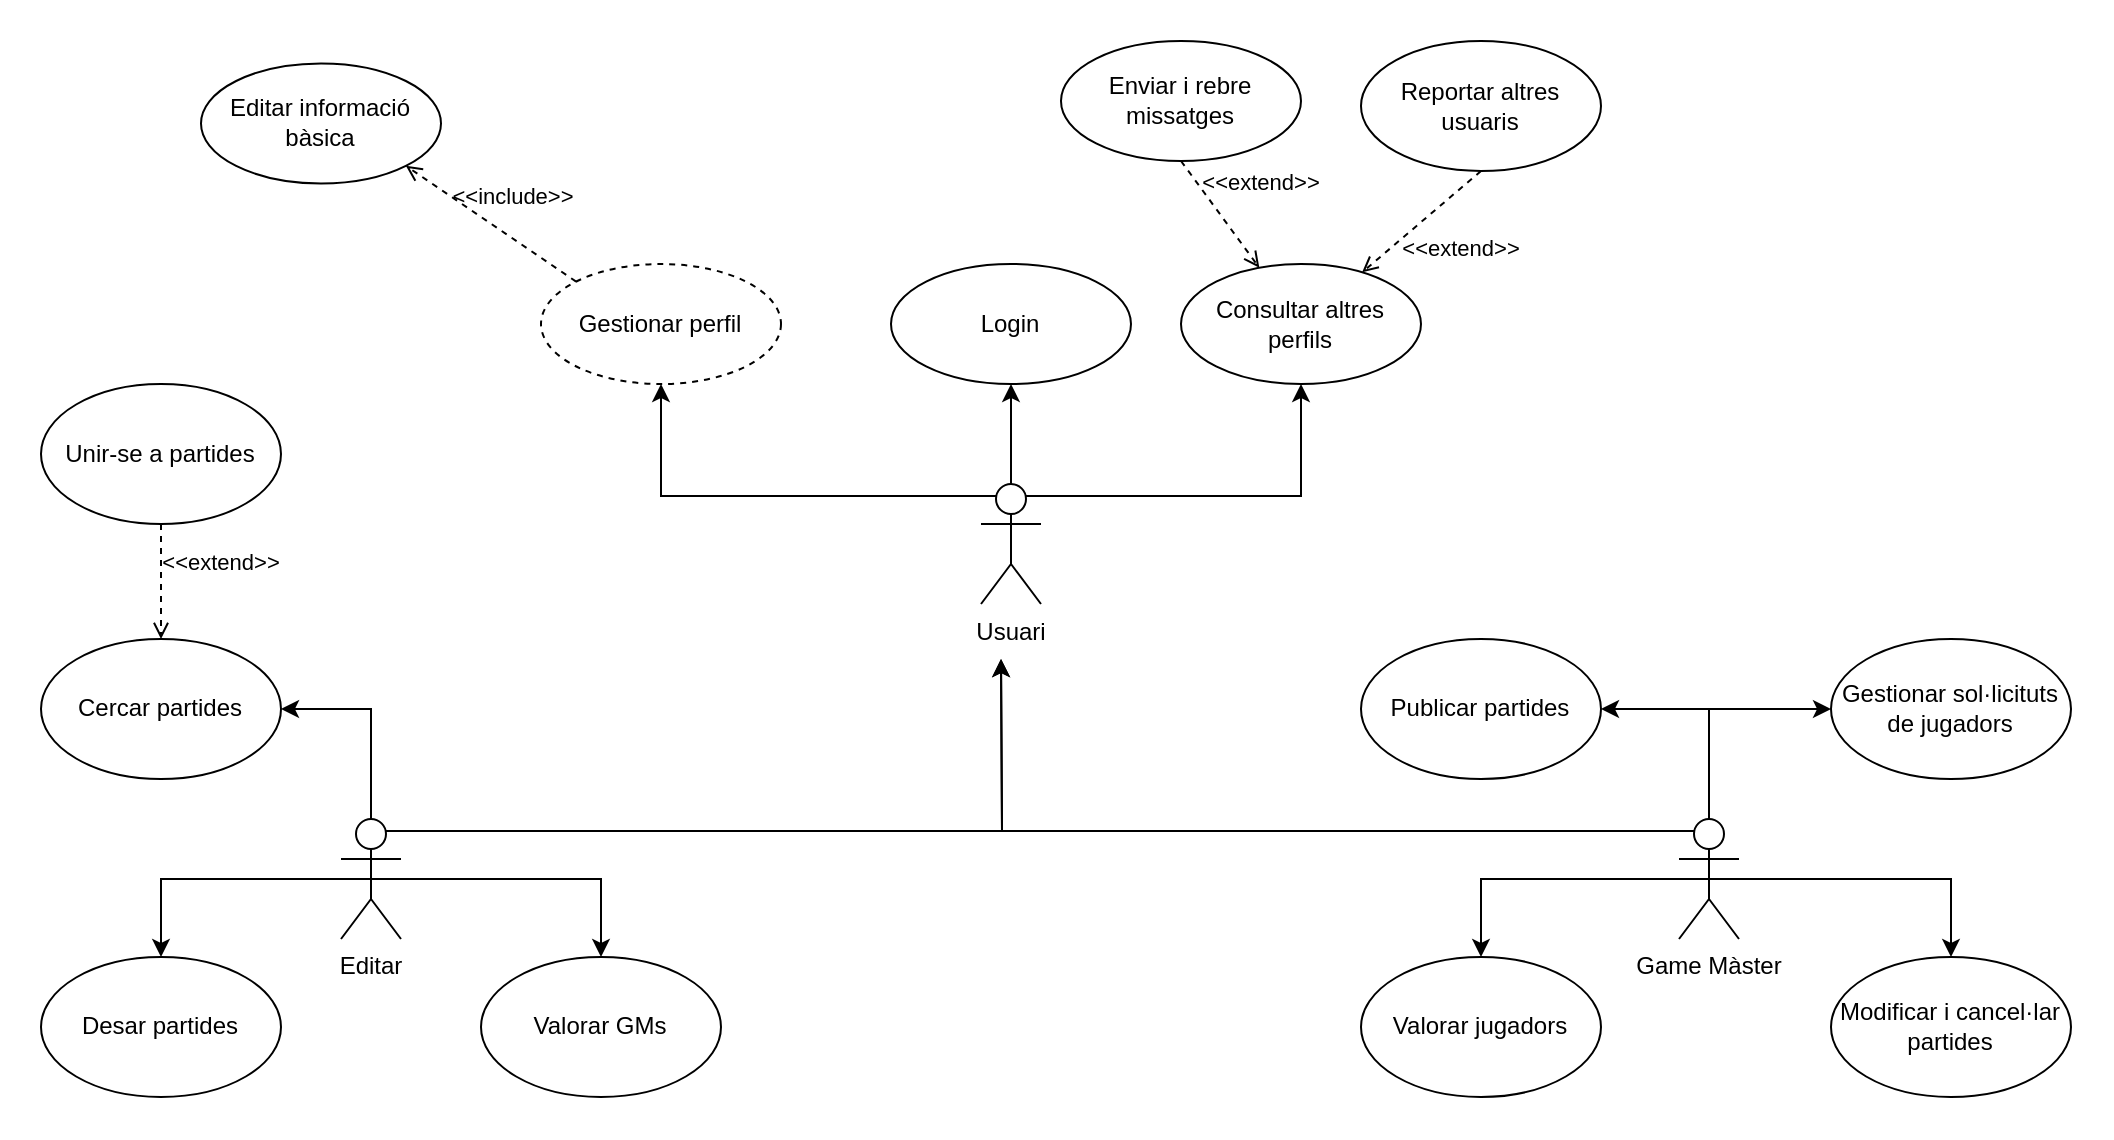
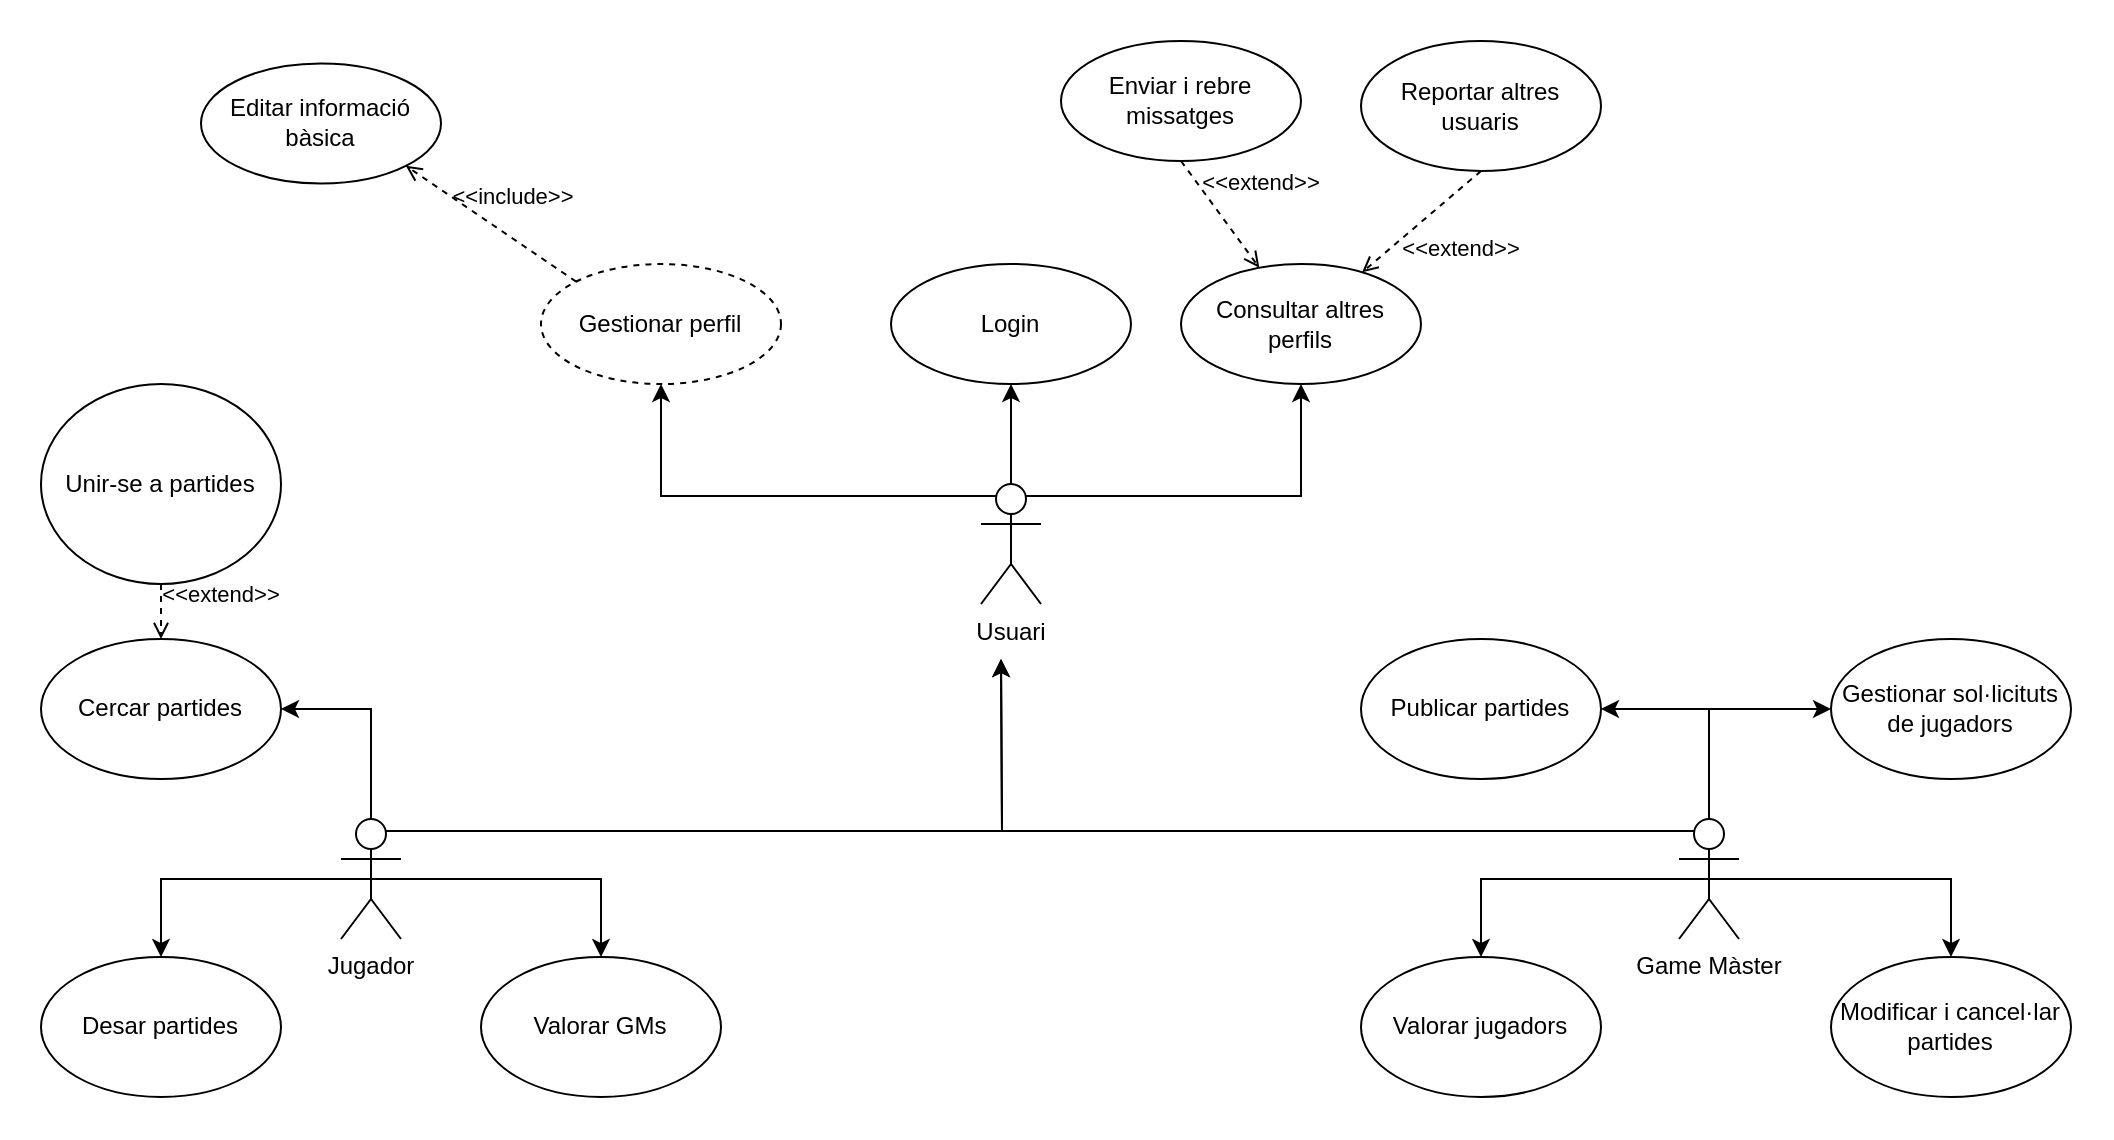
node "Unir-se a partides": size 240x140 -> 240x200
node "Editar": label "Editar" -> "Jugador"
